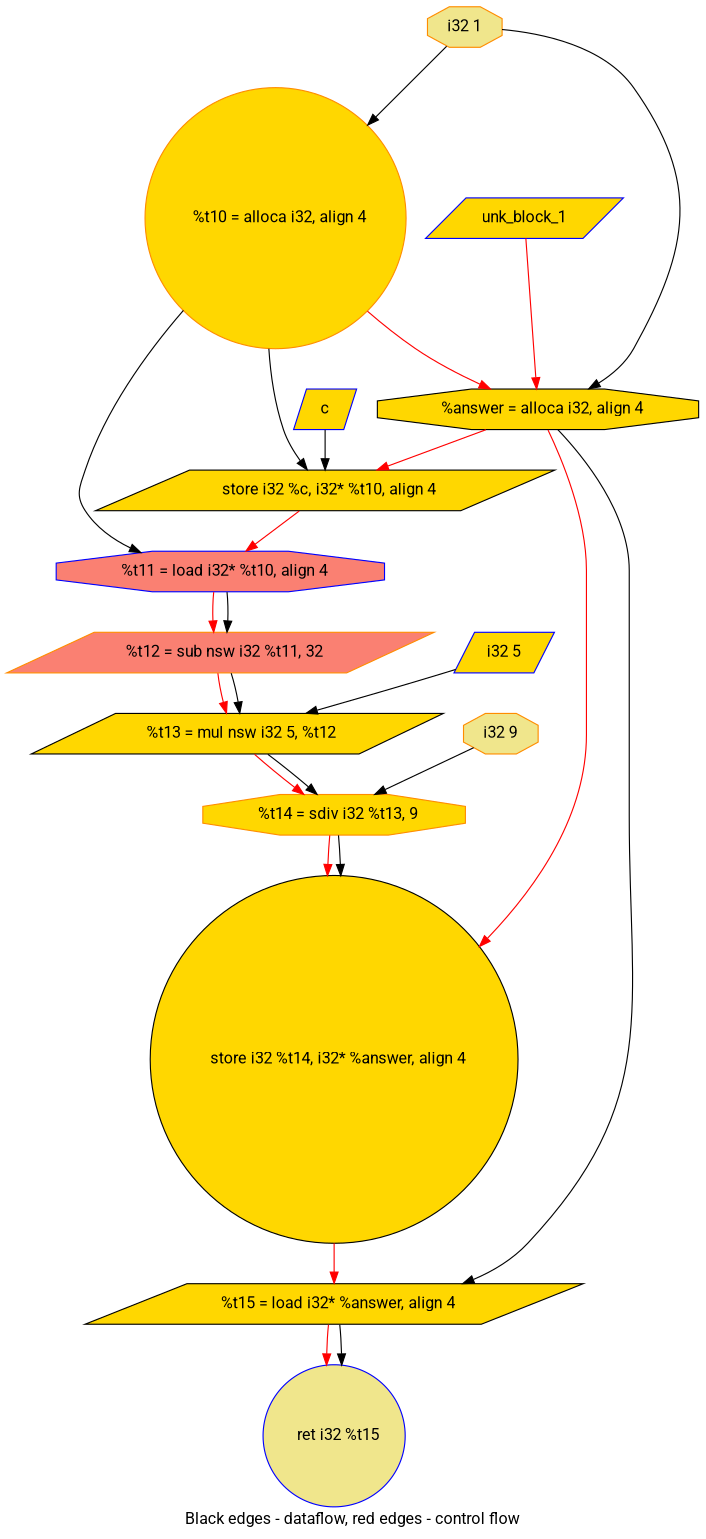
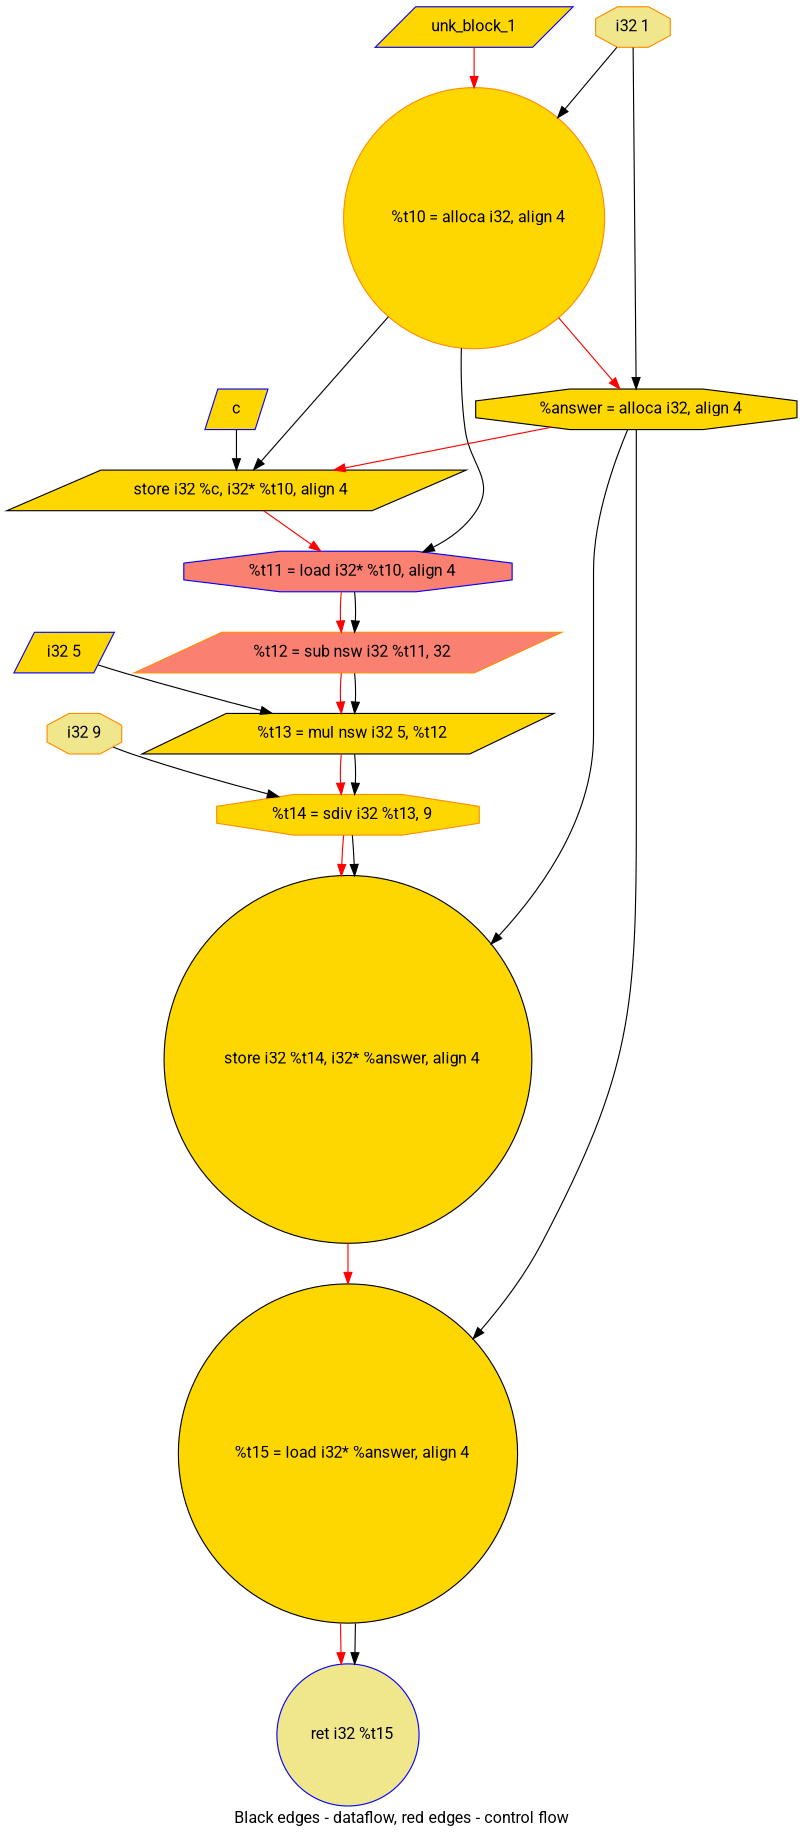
edge "unk_block_1" -> "%answer = alloca i32, align 4": now "unk_block_1" -> "%t10 = alloca i32, align 4"
edge "%answer = alloca i32, align 4" -> "store i32 %t14, i32* %answer, align 4": color red -> black
node "%t15 = load i32* %answer, align 4": shape parallelogram -> circle
